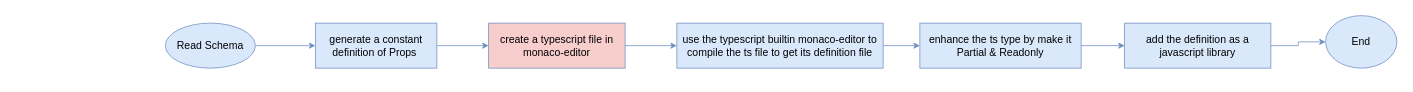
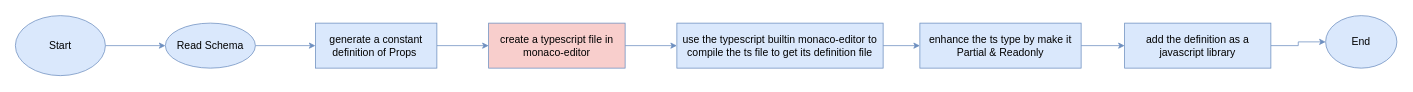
node "Start": added
edge "Start" -> "Read Schema": added
